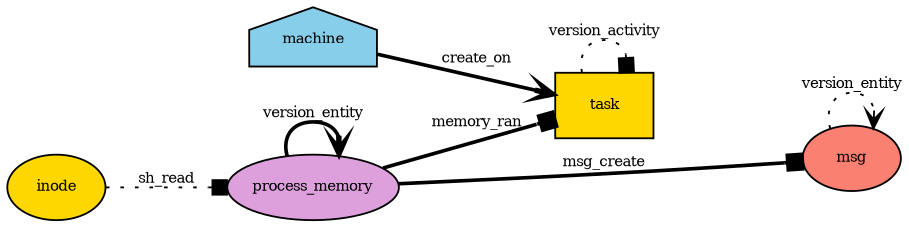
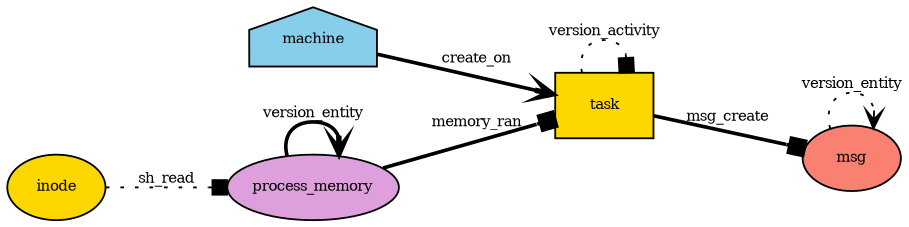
edge "process_memory" -> "msg": now "task" -> "msg"
